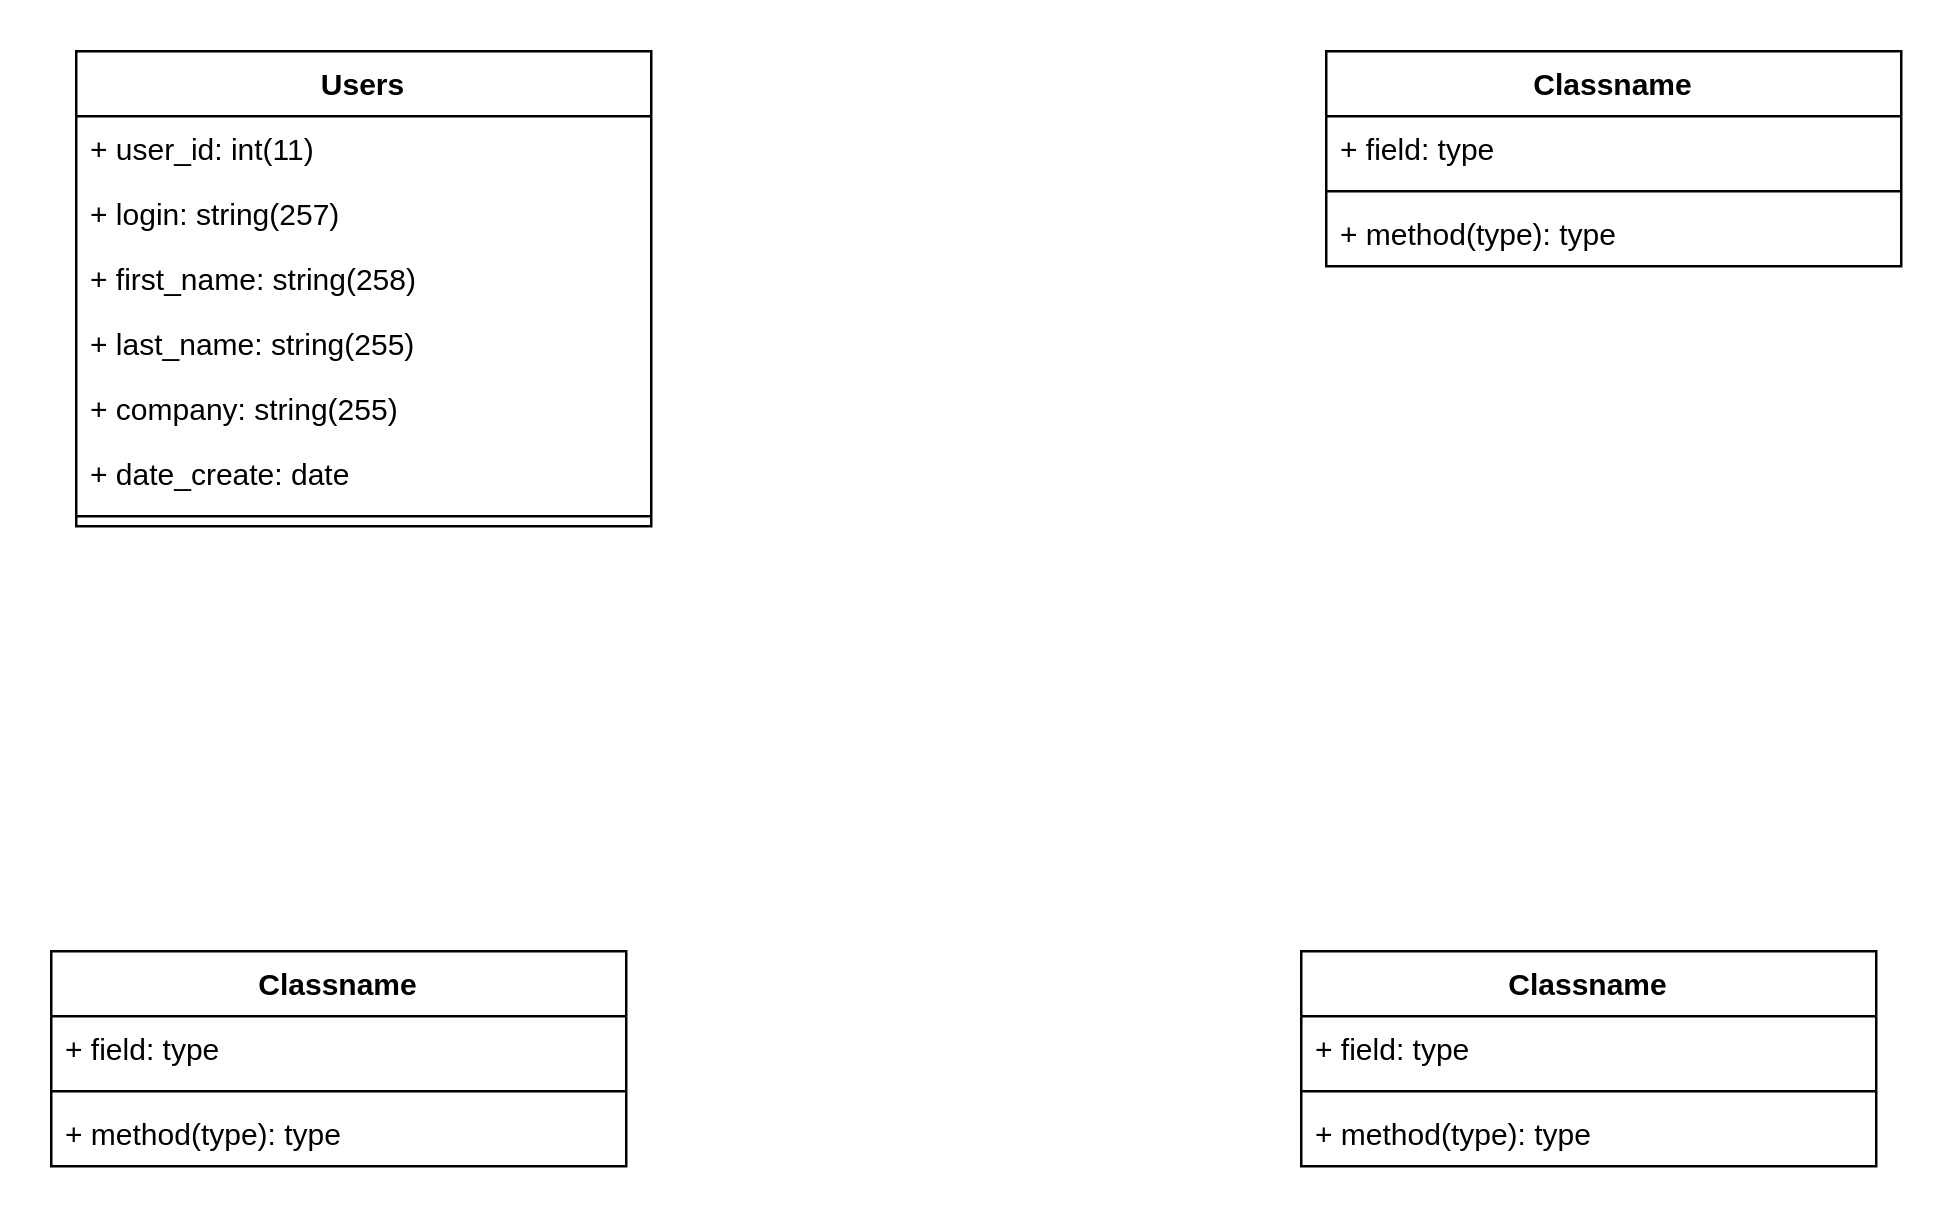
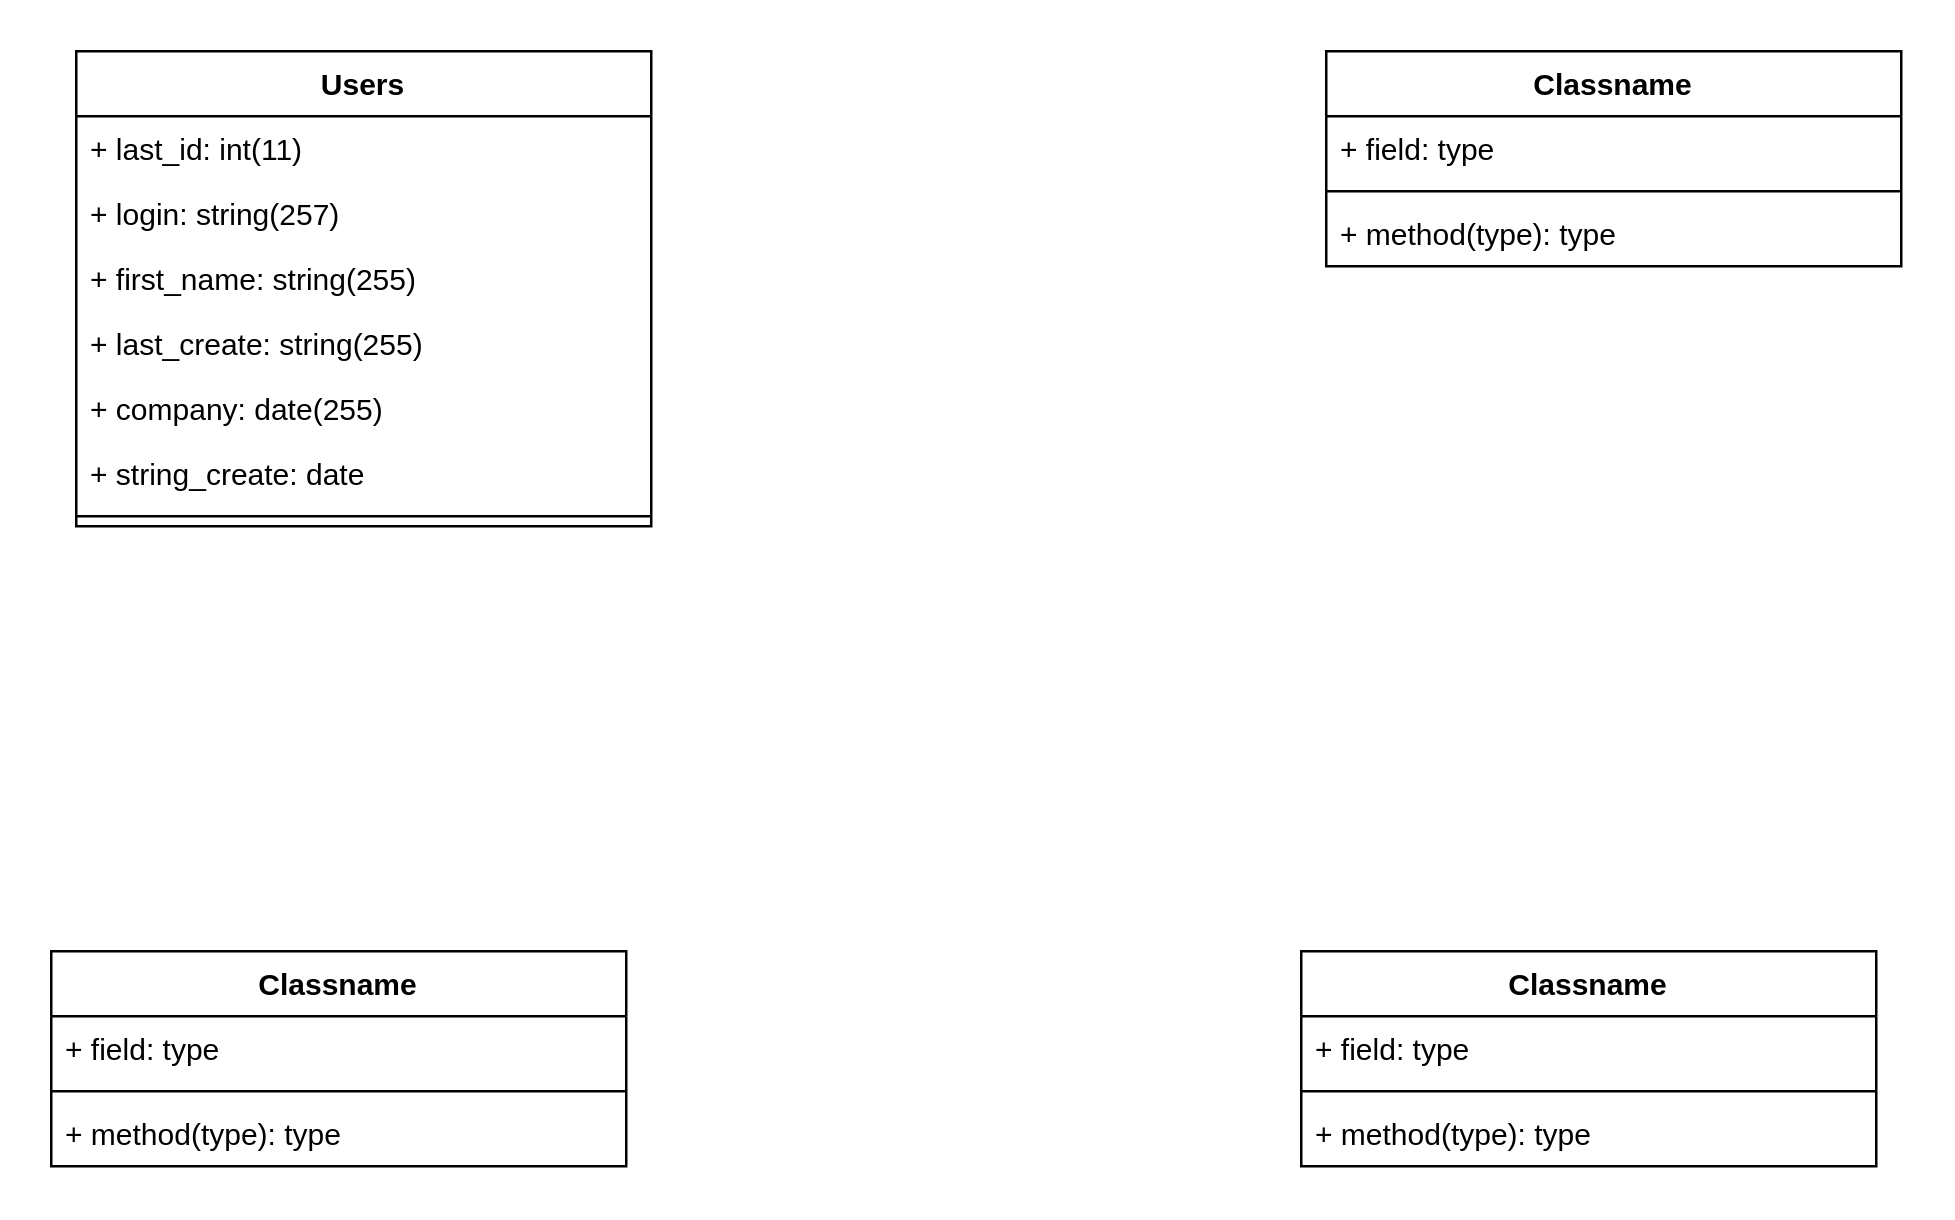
node "+ user_id: int(11)": label "+ user_id: int(11)" -> "+ last_id: int(11)"
node "+ first_name: string(258)": label "+ first_name: string(258)" -> "+ first_name: string(255)"
node "+ last_name: string(255)": label "+ last_name: string(255)" -> "+ last_create: string(255)"
node "+ company: string(255)": label "+ company: string(255)" -> "+ company: date(255)"
node "+ date_create: date": label "+ date_create: date" -> "+ string_create: date"
